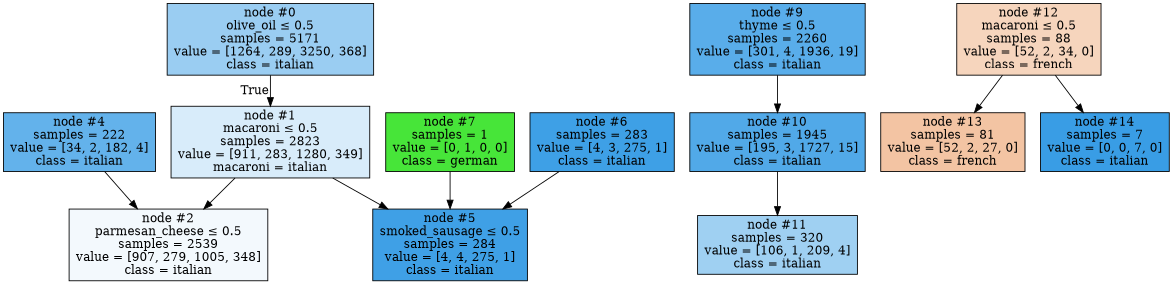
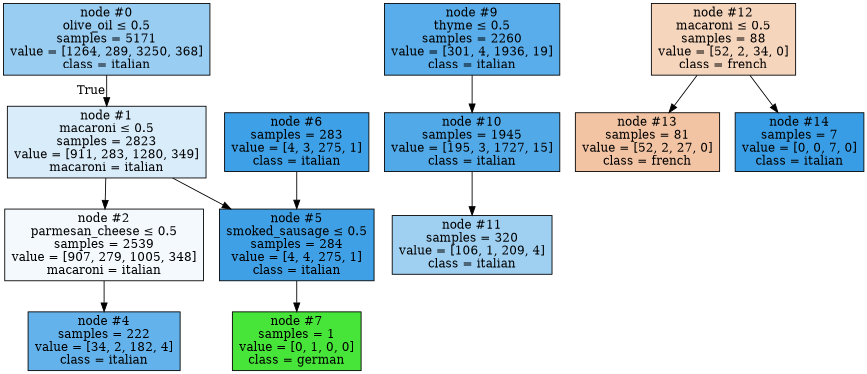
edge "node #7" -> "node #5": reversed
edge "node #4" -> "node #2": reversed
node "node #2": text "class = italian" -> "macaroni = italian"
